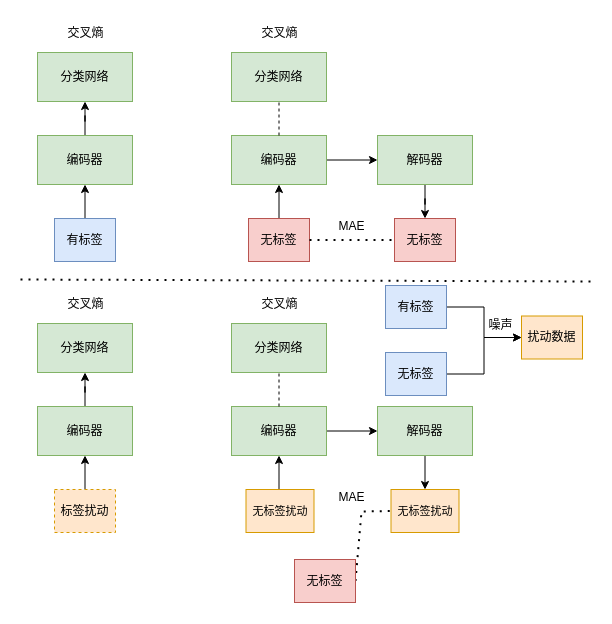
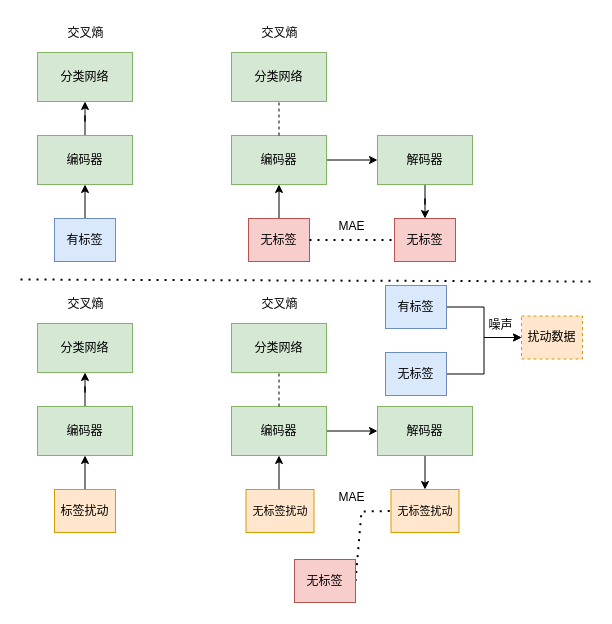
node "扰动数据": style solid -> dashed
node "标签扰动": style dashed -> solid
